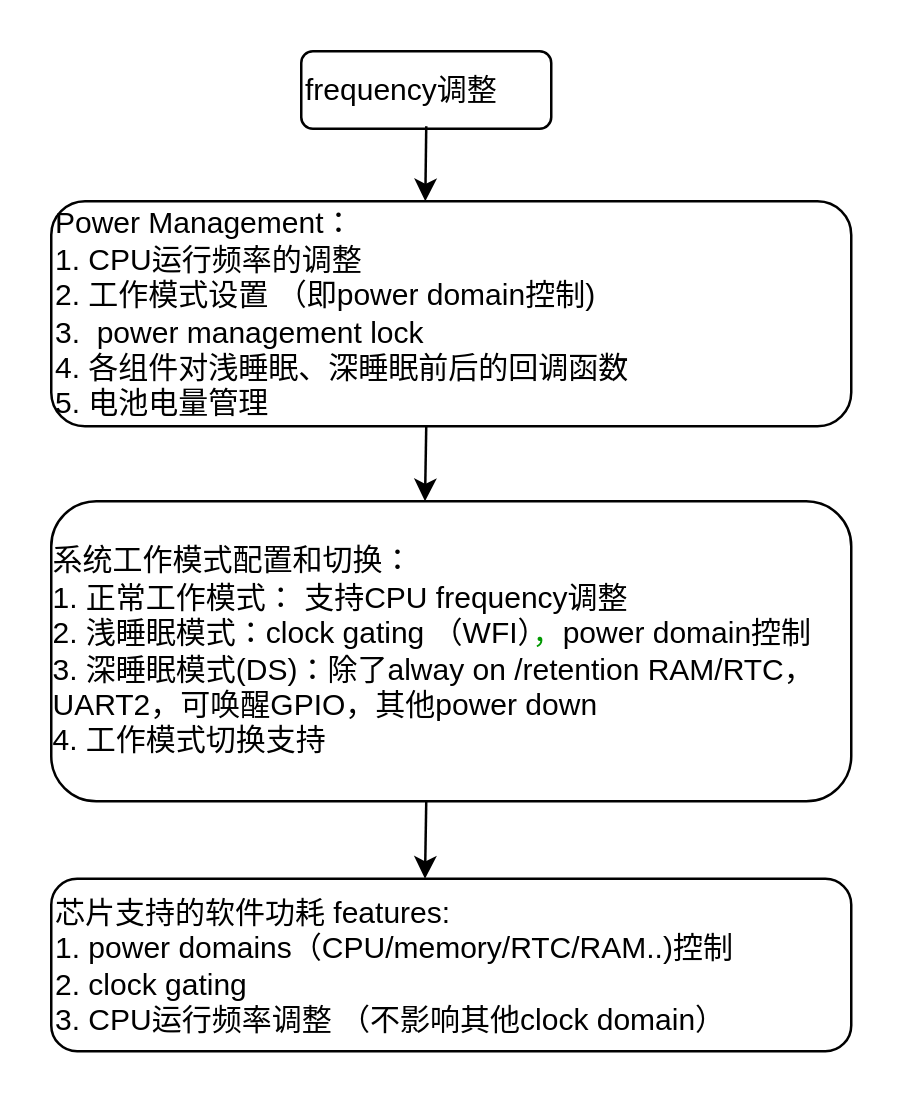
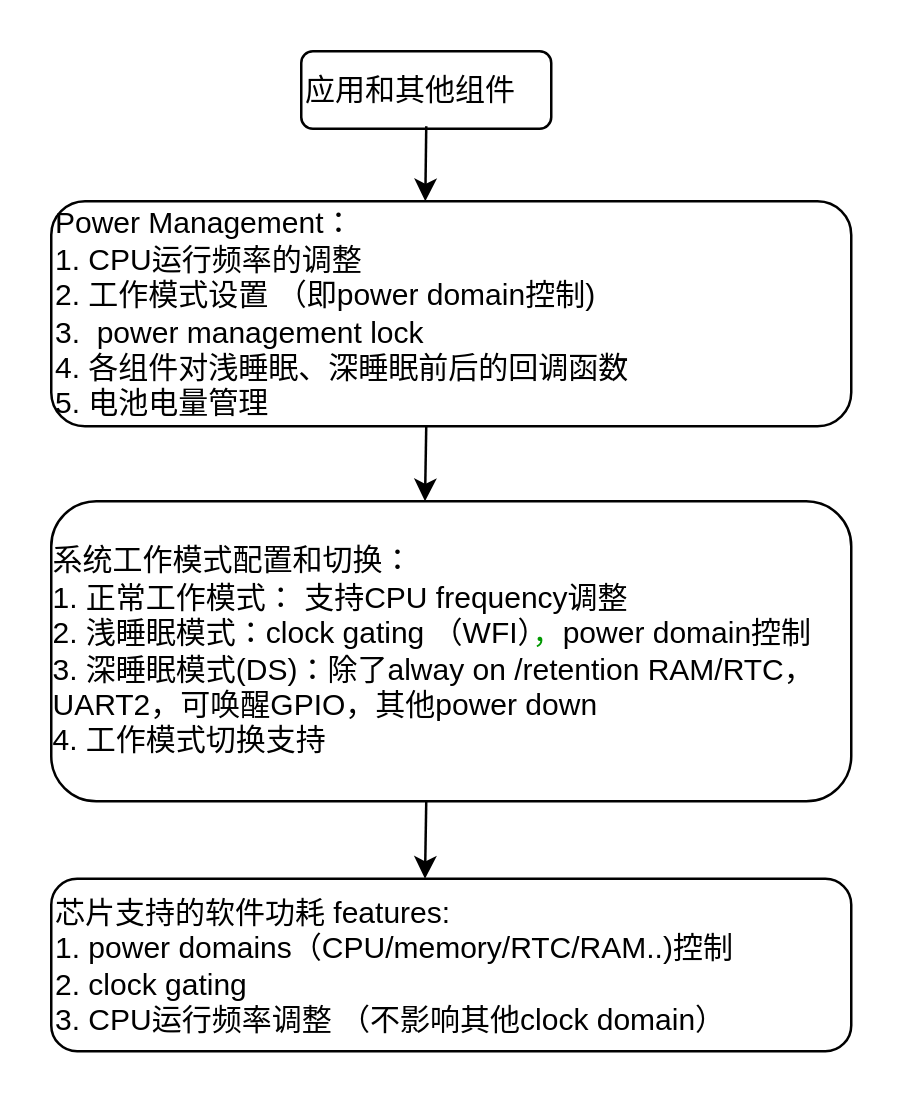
node "frequency调整": label "frequency调整" -> "应用和其他组件"
